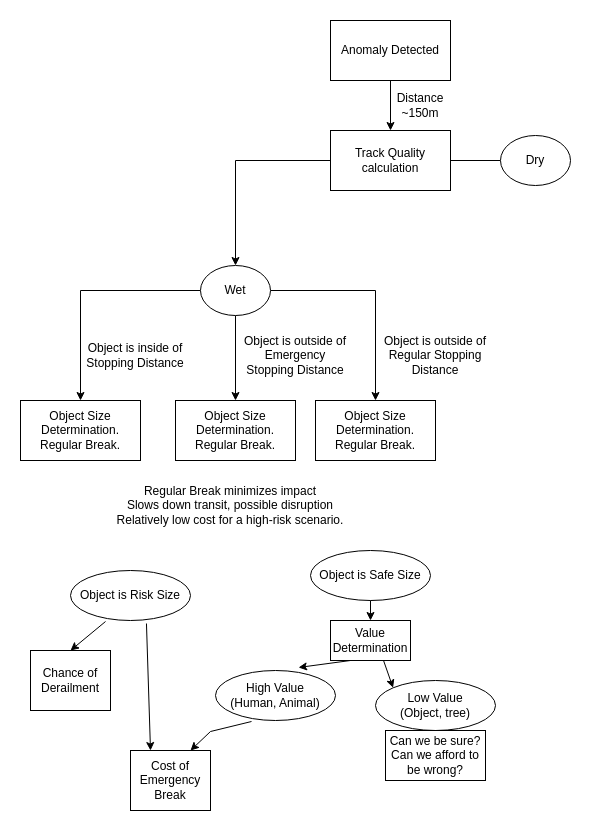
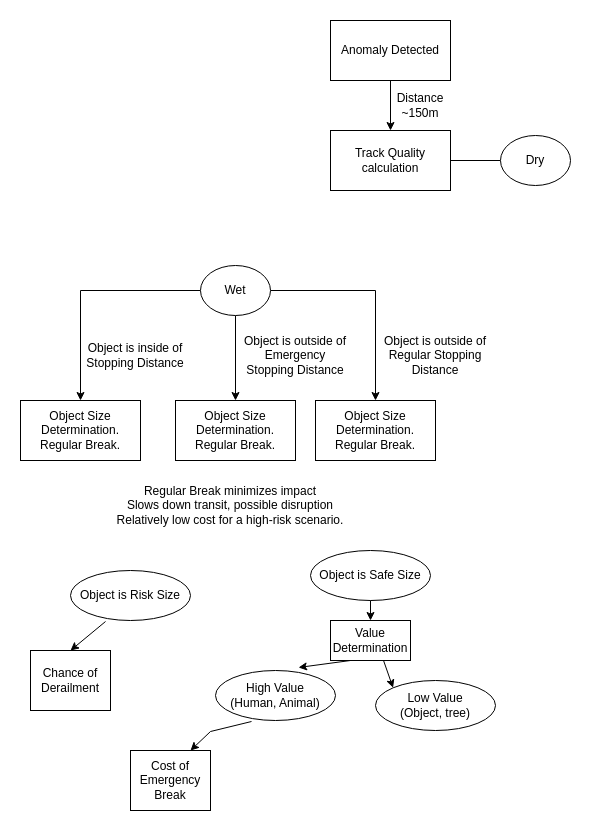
edge "Track Quality calculation" -> "Wet": removed
edge "Object is Risk Size" -> "Cost of Emergency Break": removed
node "Can we be sure? Can we afford to be wrong?": removed
